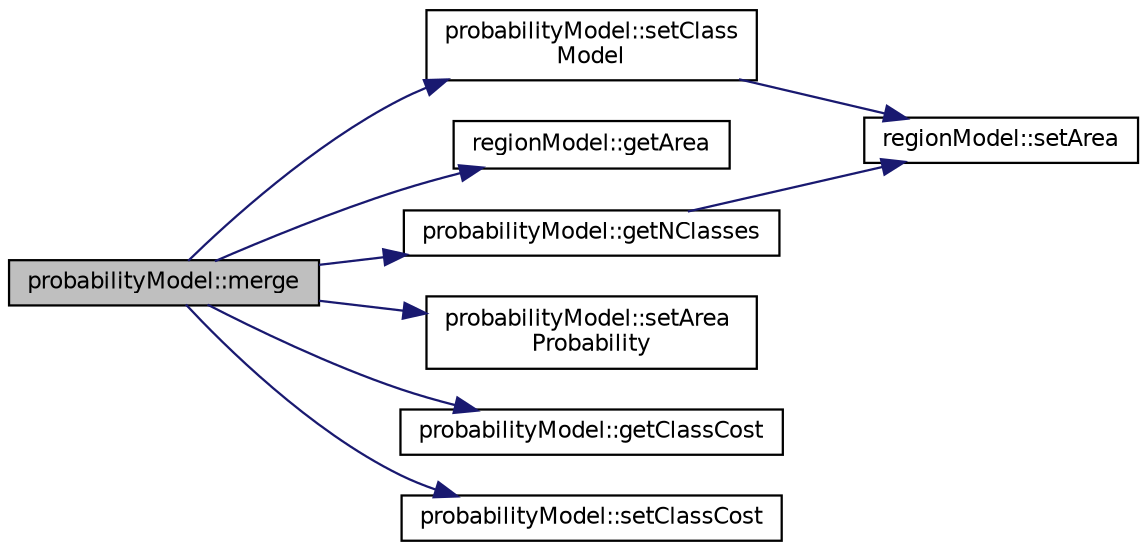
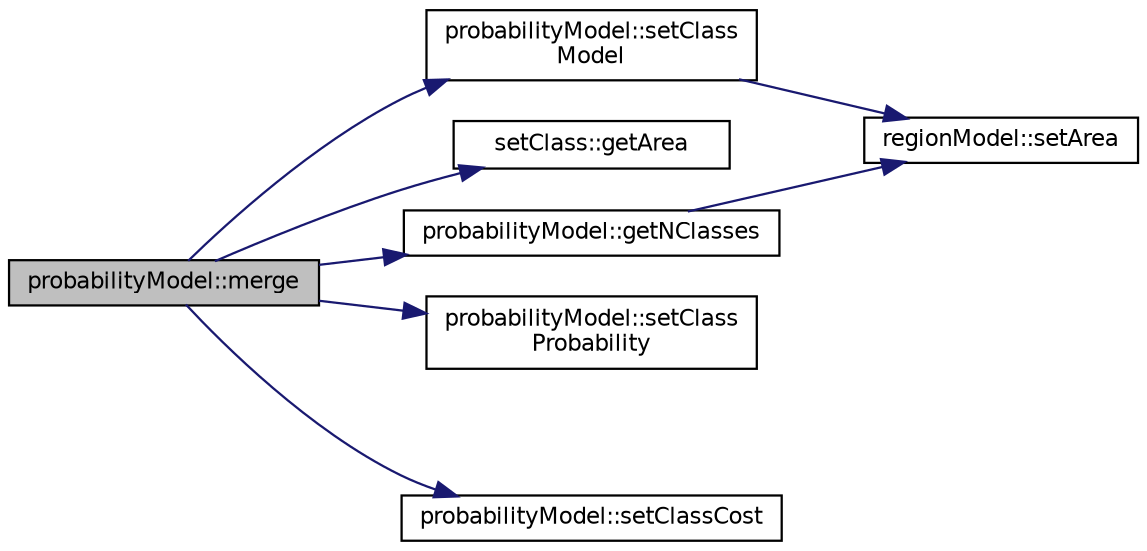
node "regionModel::getArea": label "regionModel::getArea" -> "setClass::getArea"
node "probabilityModel::setArea Probability": label "probabilityModel::setArea Probability" -> "probabilityModel::setClass Probability"
node "probabilityModel::getClassCost": removed
